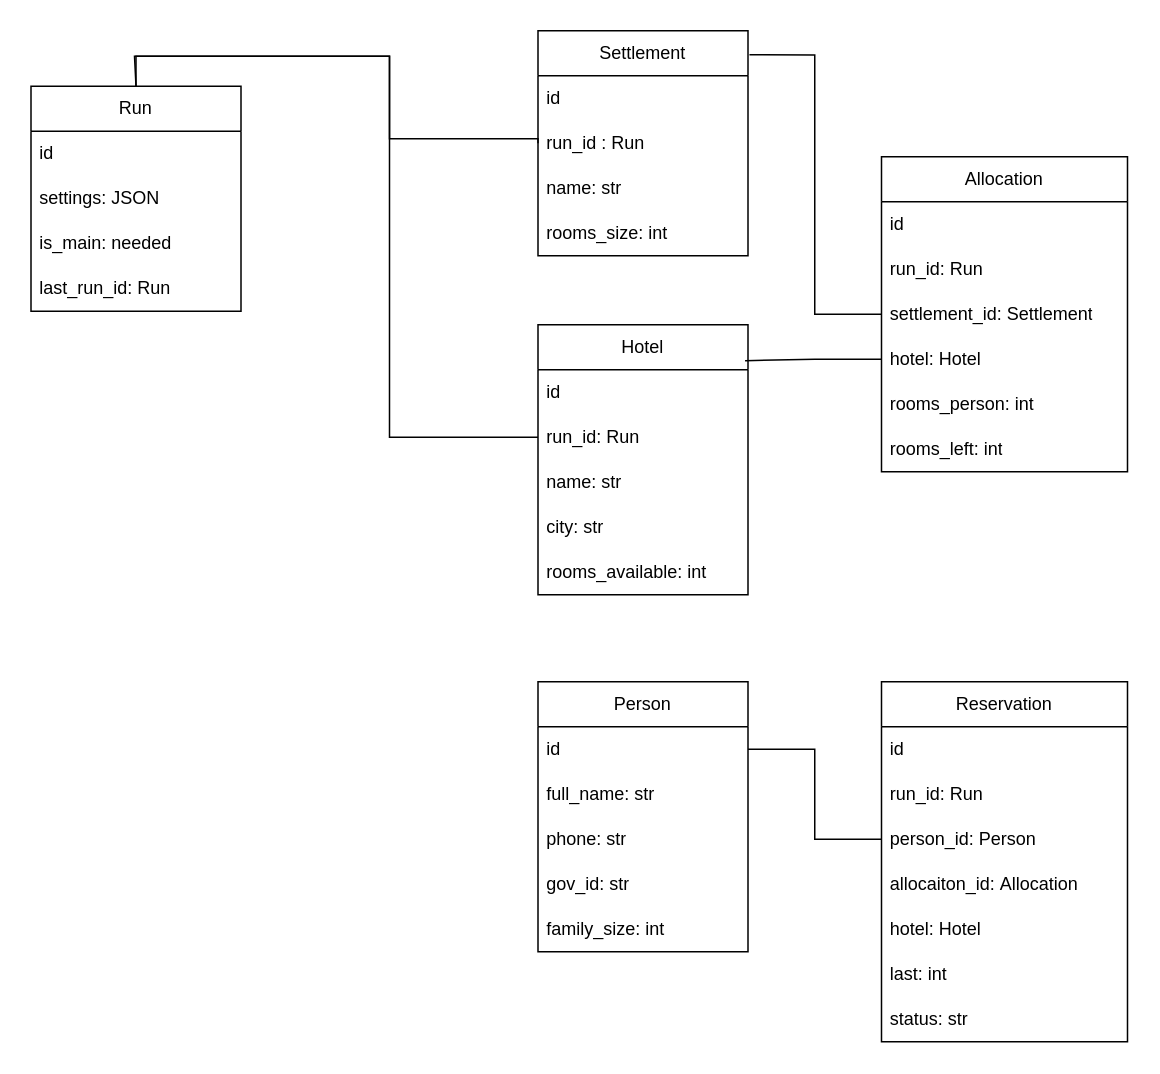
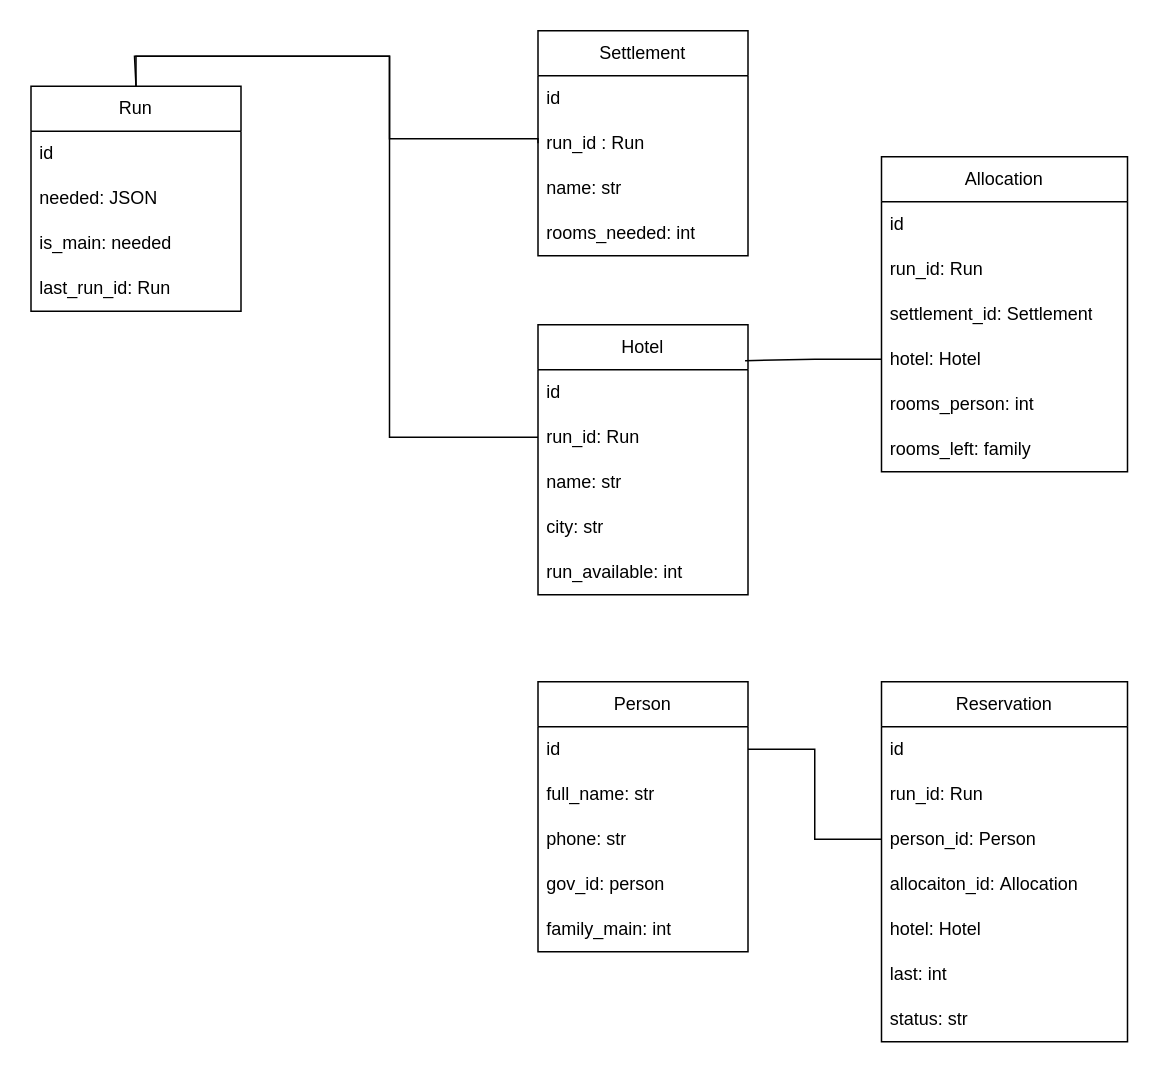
edge "Settlement" -- "settlement_id: Settlement": removed
node "settings: JSON": label "settings: JSON" -> "needed: JSON"
node "rooms_size: int": label "rooms_size: int" -> "rooms_needed: int"
node "rooms_left: int": label "rooms_left: int" -> "rooms_left: family"
node "rooms_available: int": label "rooms_available: int" -> "run_available: int"
node "gov_id: str": label "gov_id: str" -> "gov_id: person"
node "family_size: int": label "family_size: int" -> "family_main: int"
